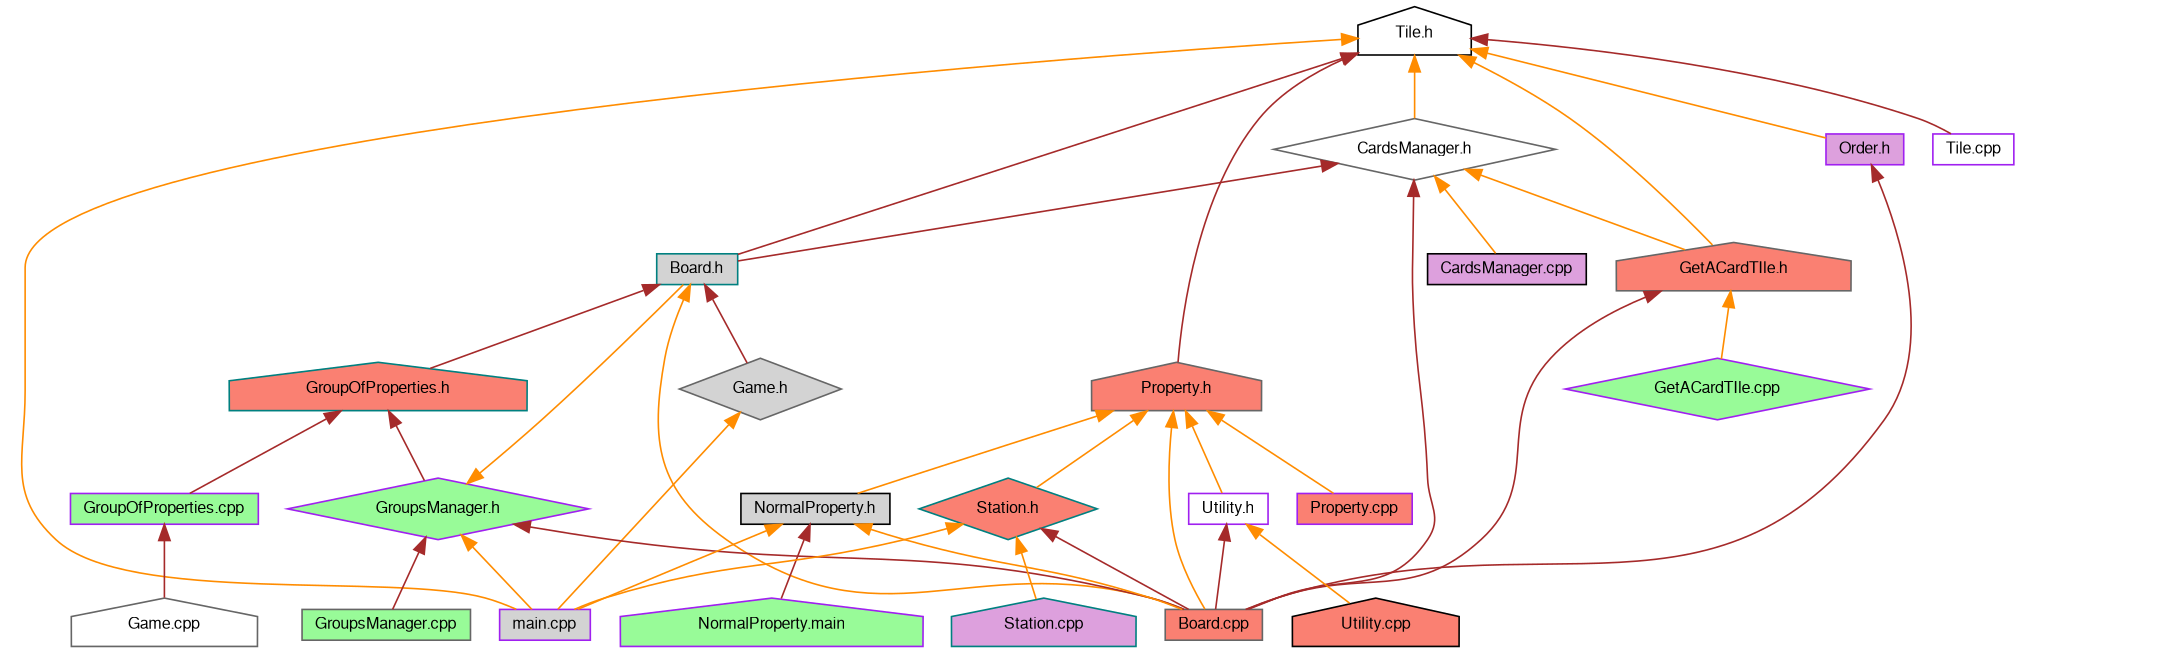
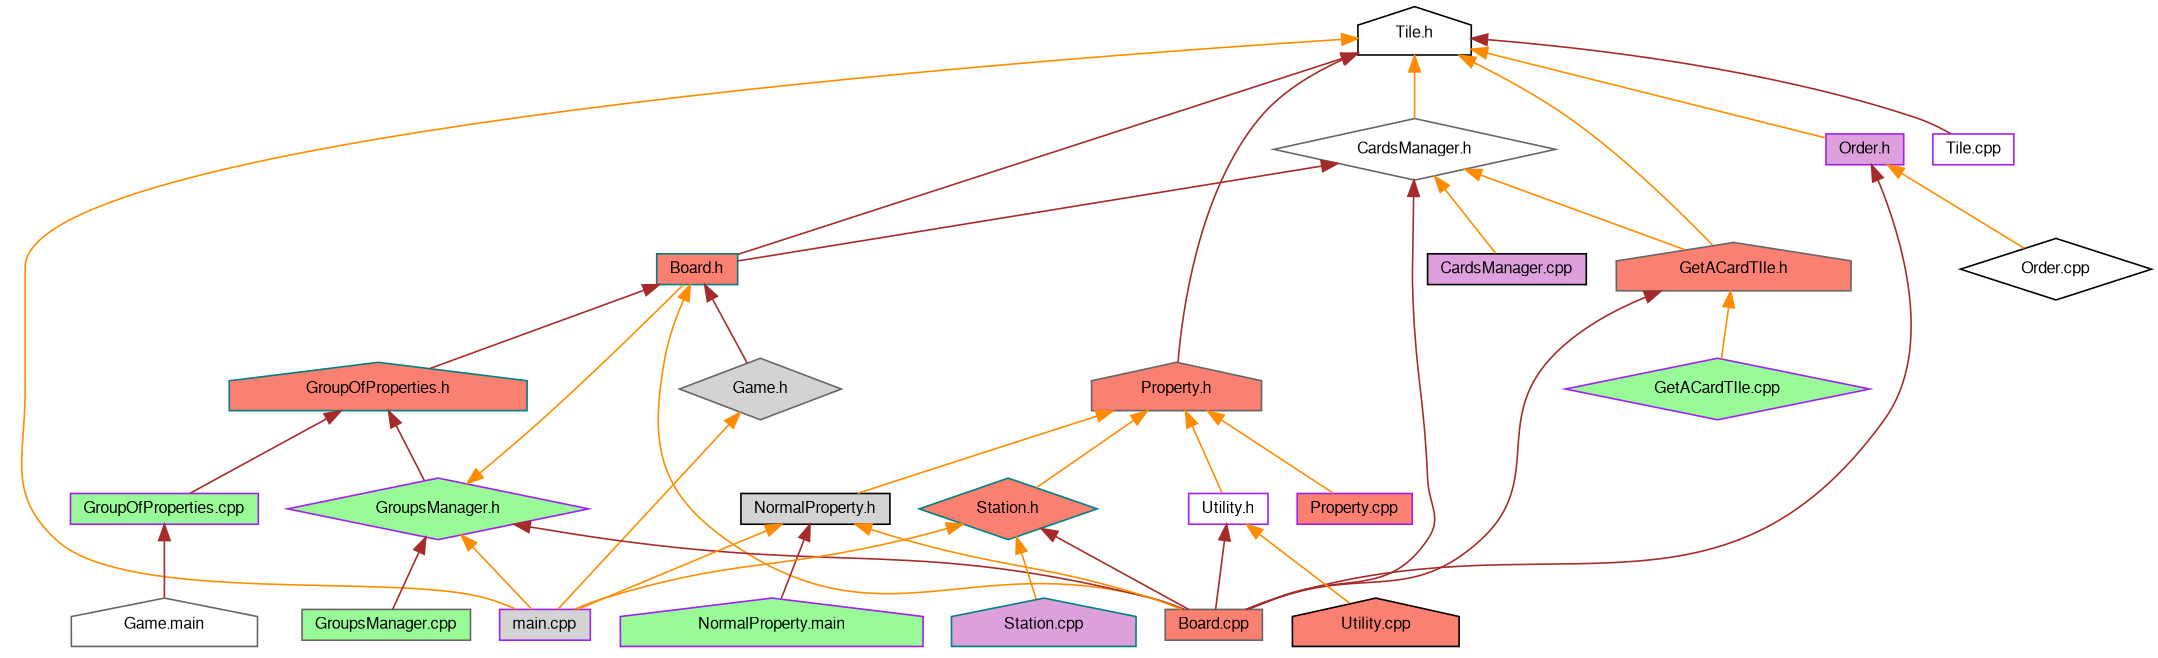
node "Board.h": fillcolor lightgrey -> salmon
node "Order.cpp": added
edge "Board.cpp" -> "Property.h": removed
node "Game.cpp": label "Game.cpp" -> "Game.main"
